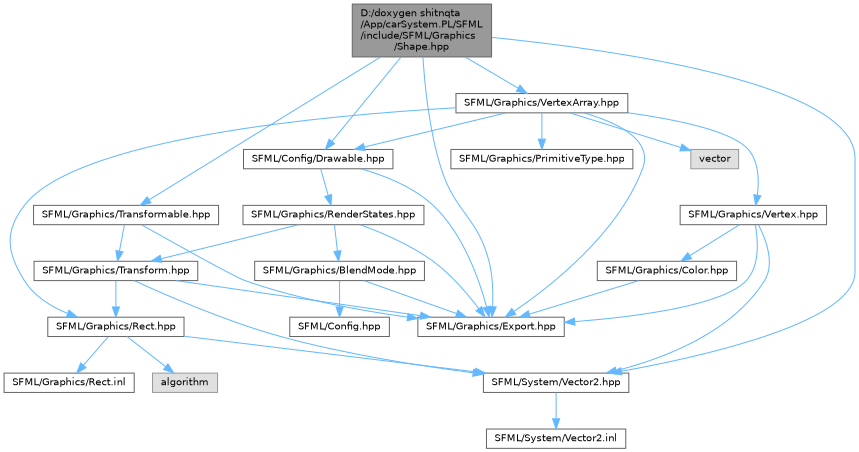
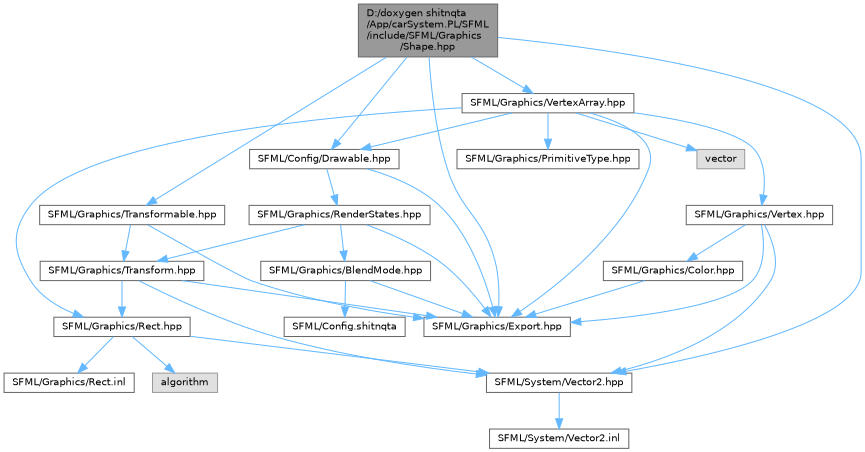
node "SFML/Config.hpp": label "SFML/Config.hpp" -> "SFML/Config.shitnqta"
